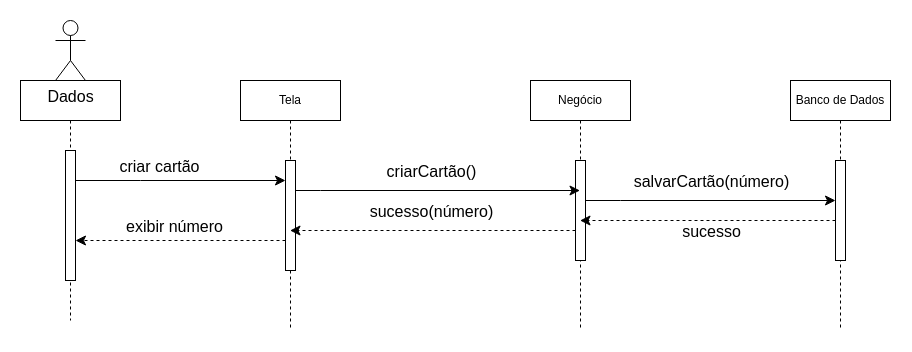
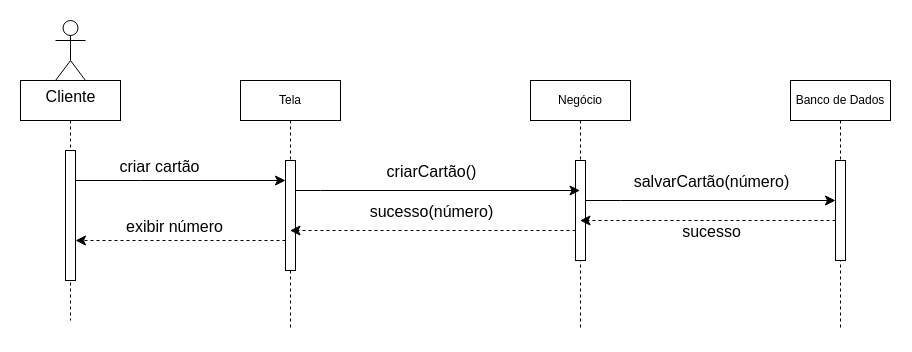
node "Dados": label "Dados" -> "Cliente"
